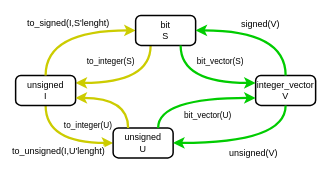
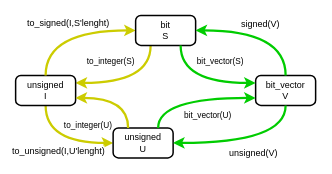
node "integer_vector V": label "integer_vector V" -> "bit_vector V"
